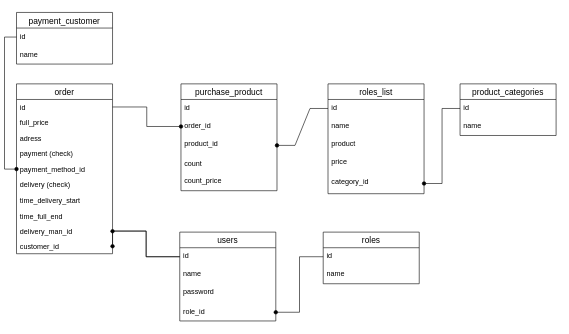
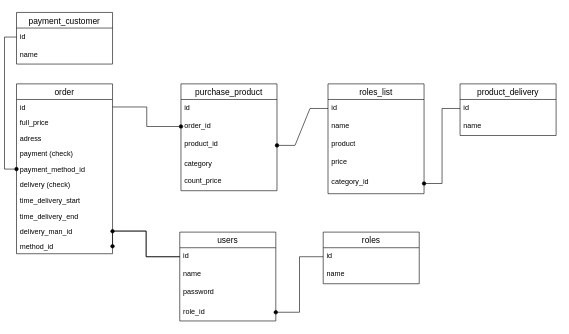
node "product_categories": label "product_categories" -> "product_delivery"
node "count": label "count" -> "category"
node "time_full_end": label "time_full_end" -> "time_delivery_end"
node "customer_id": label "customer_id" -> "method_id"
